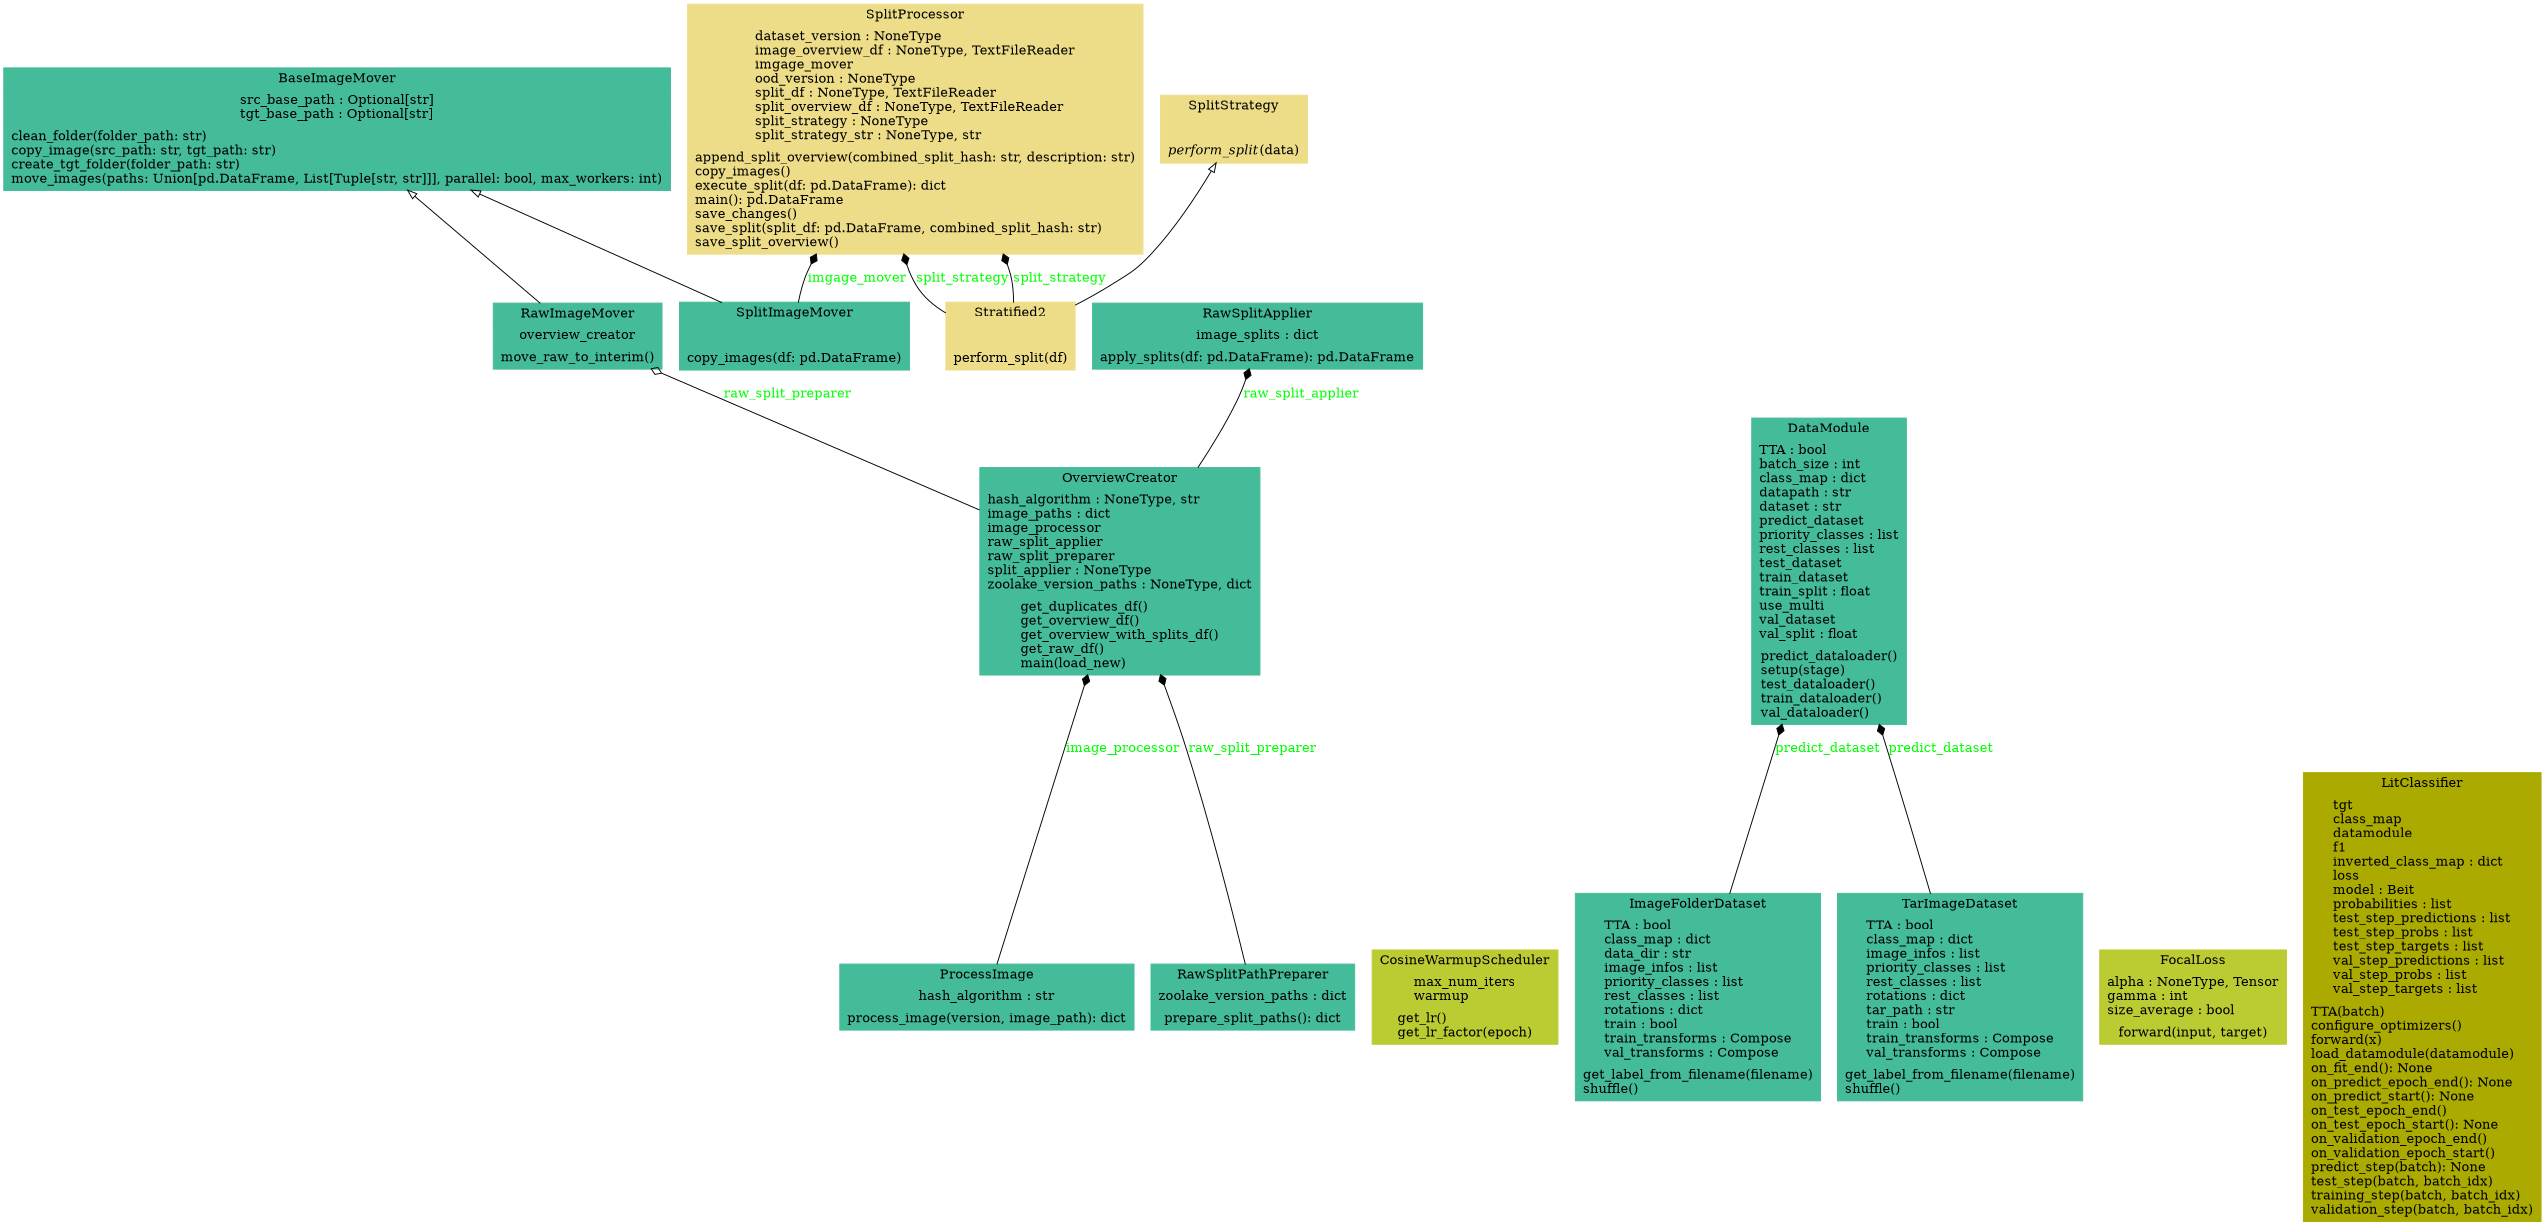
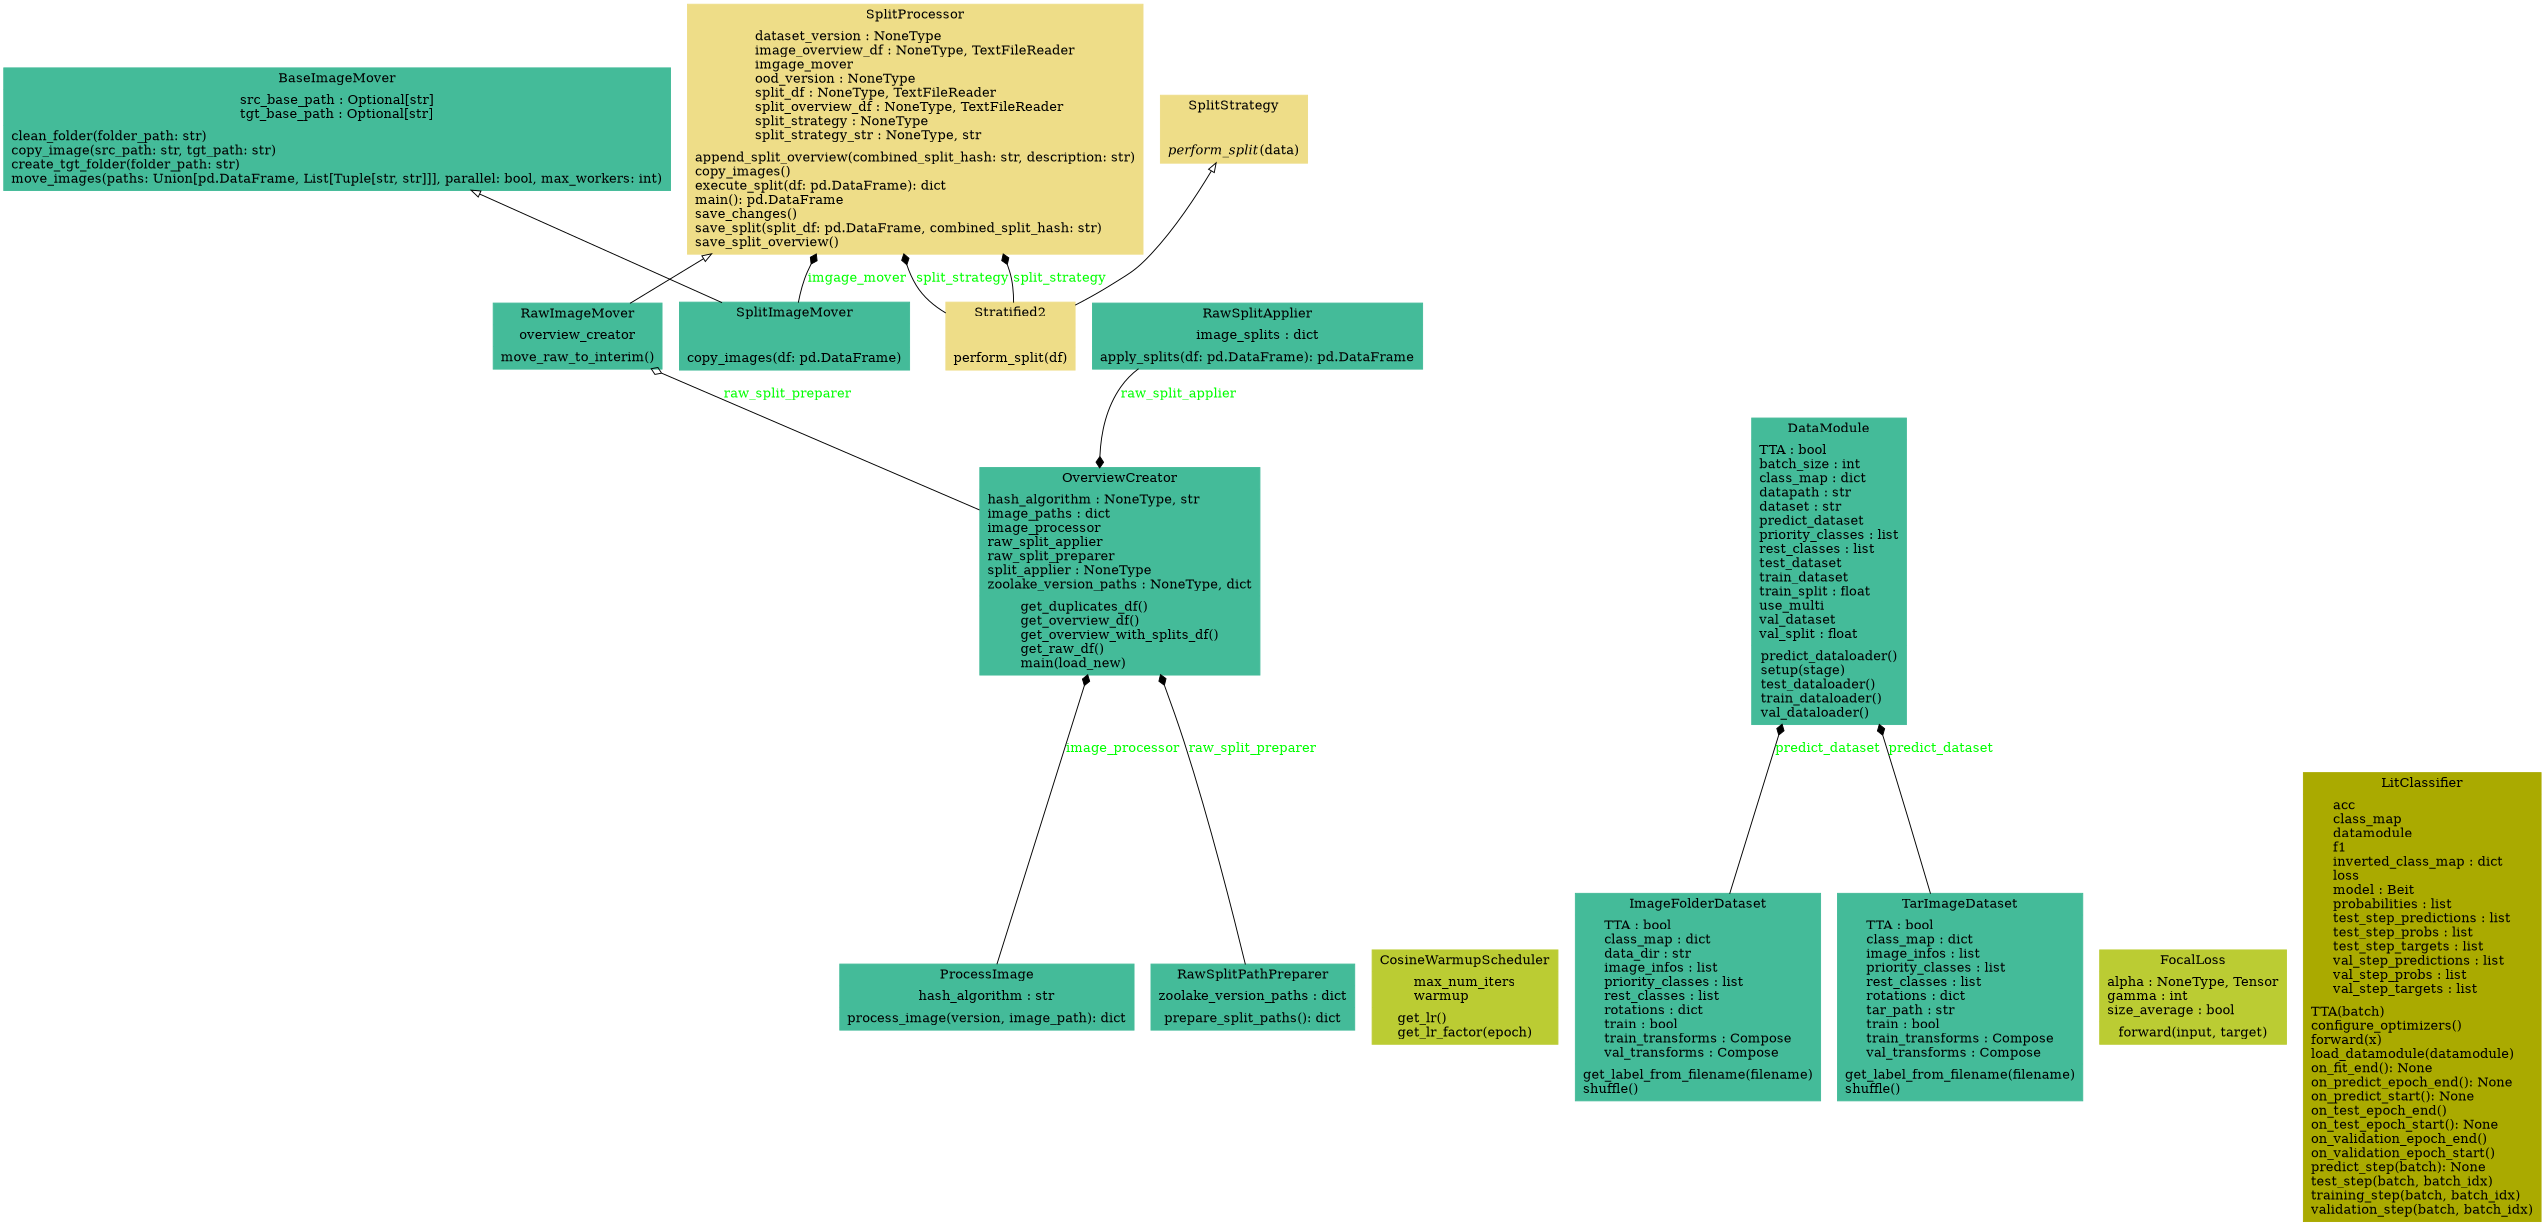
edge "RawImageMover" -> "BaseImageMover": now "RawImageMover" -> "SplitProcessor"
edge "OverviewCreator" -> "RawSplitApplier": reversed
node "LitClassifier": text "tgt" -> "acc"
